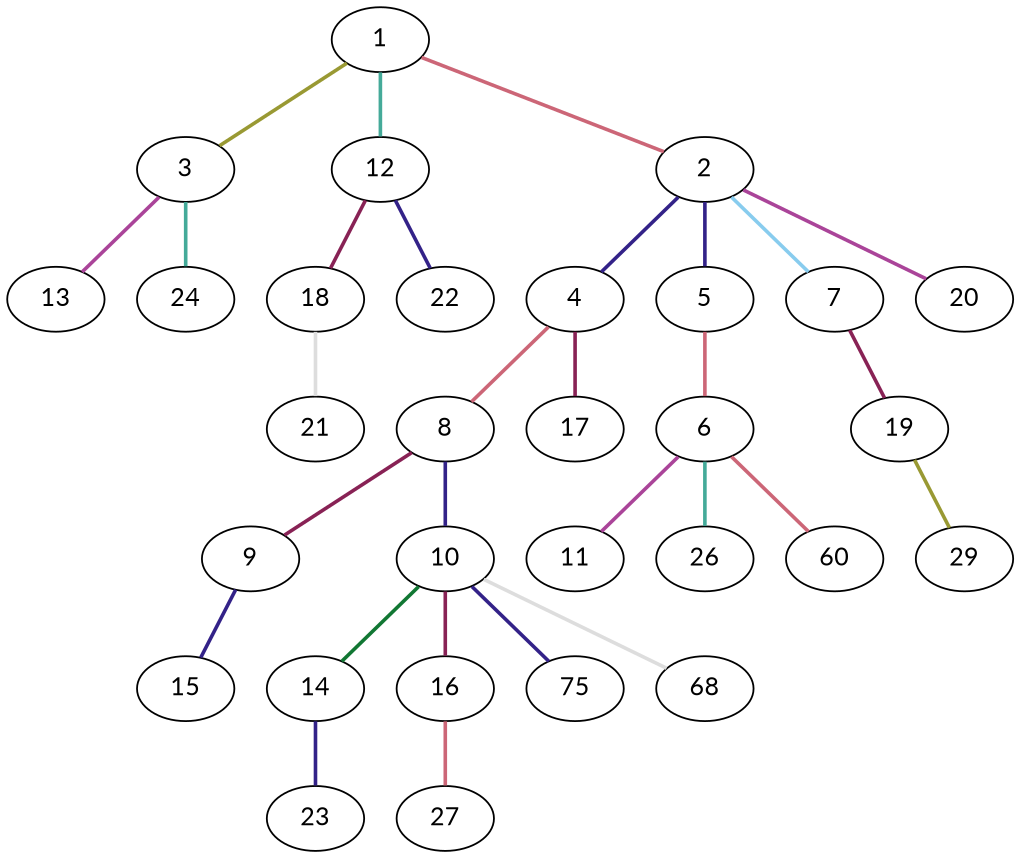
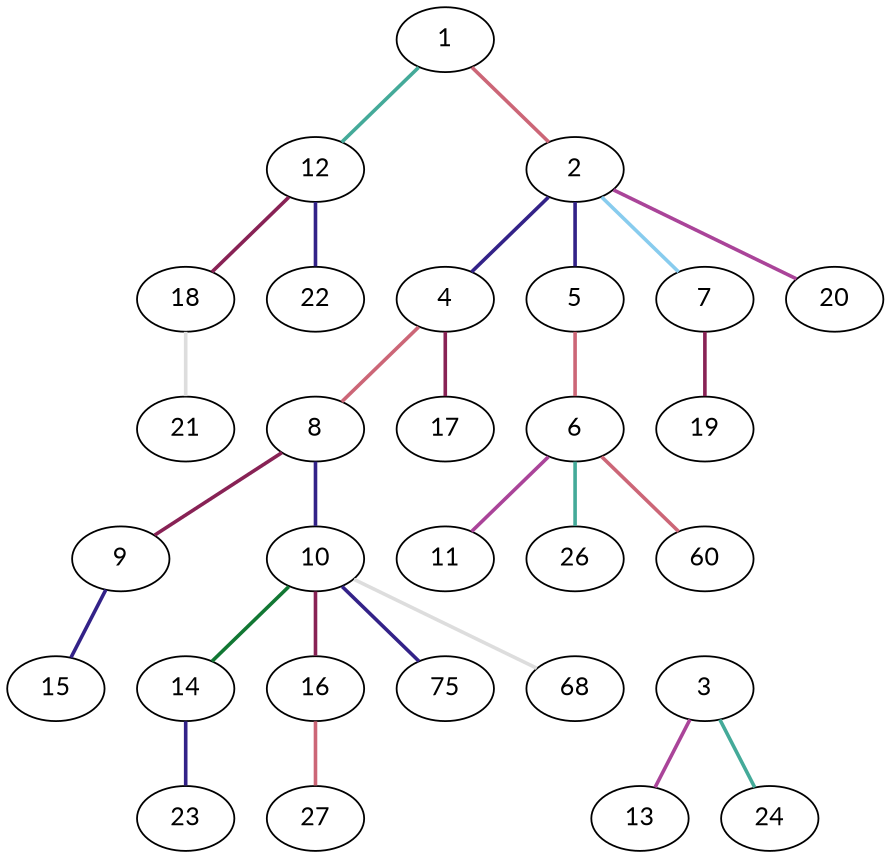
edge "1" -- "3": removed
node "29": removed
